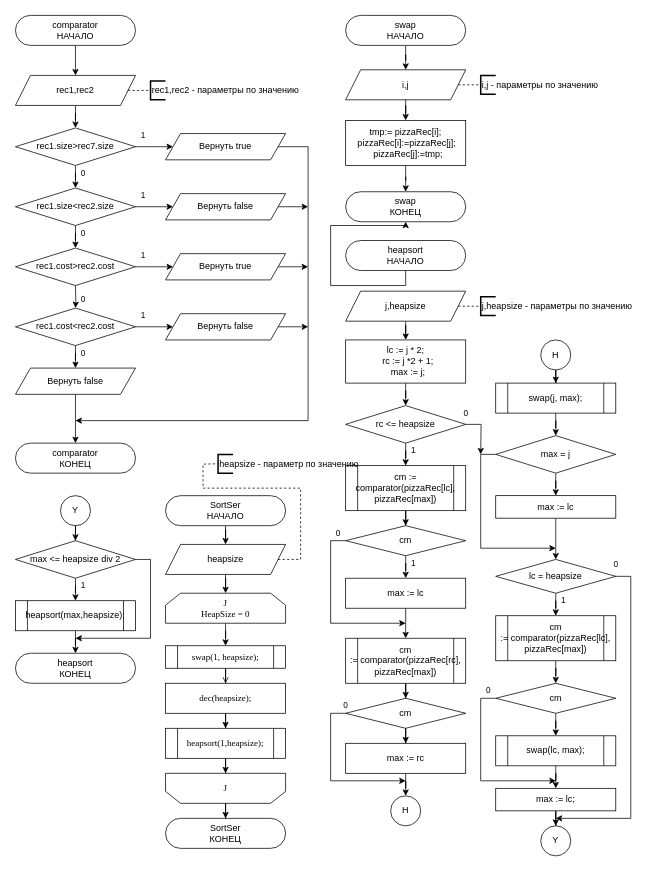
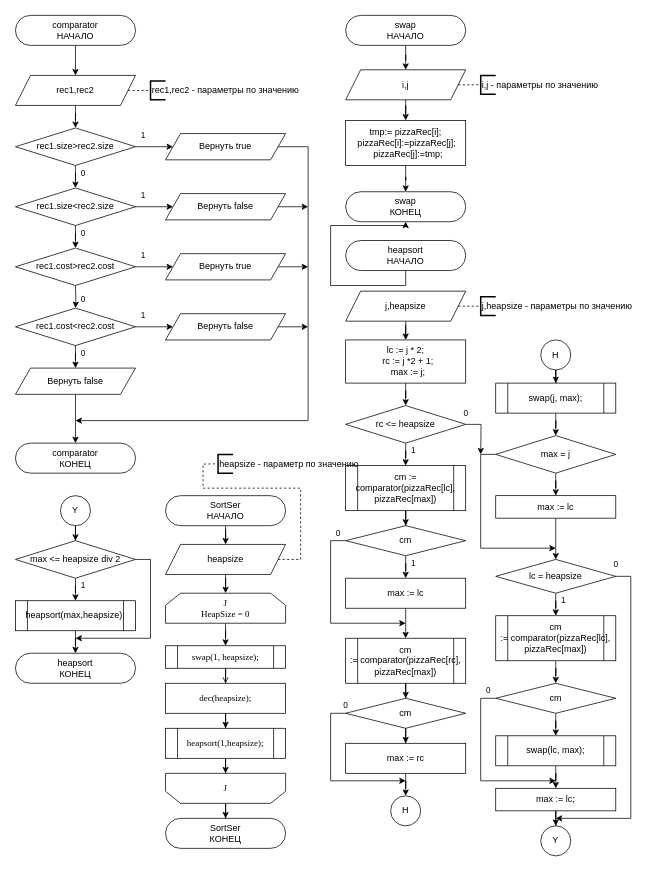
node "rec1.size>rec7.size": label "rec1.size>rec7.size" -> "rec1.size>rec2.size"
